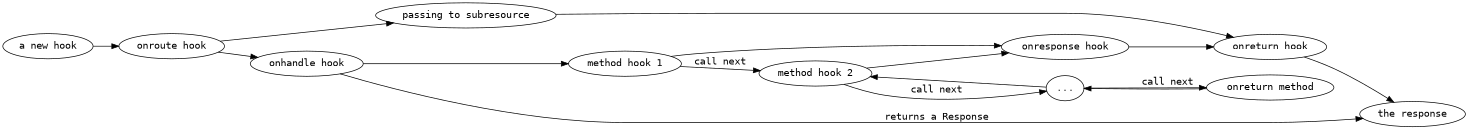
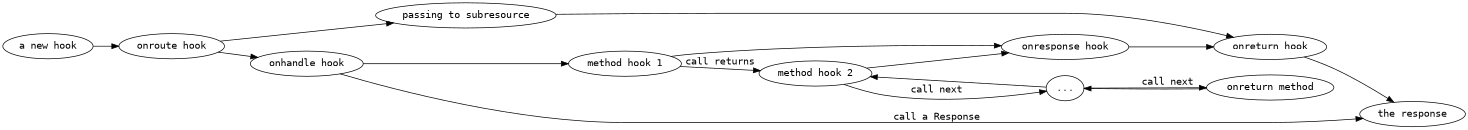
edge "method hook 1" -> "method hook 2": label "call next" -> "call returns"
edge "onhandle hook" -> "the response": label "returns a Response" -> "call a Response"
